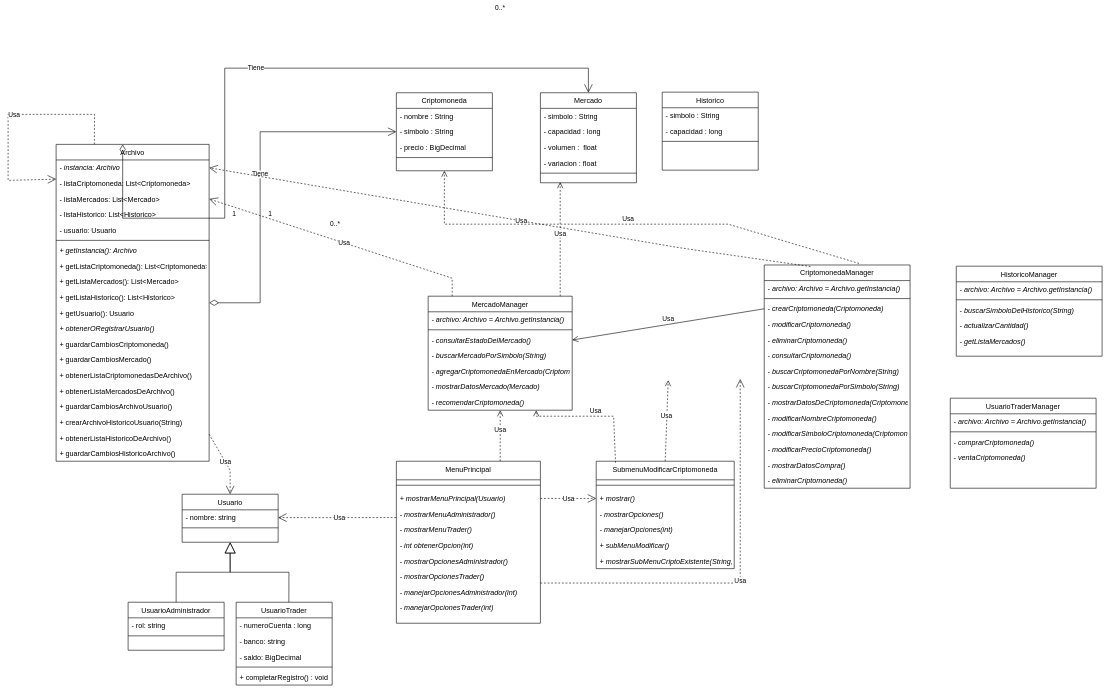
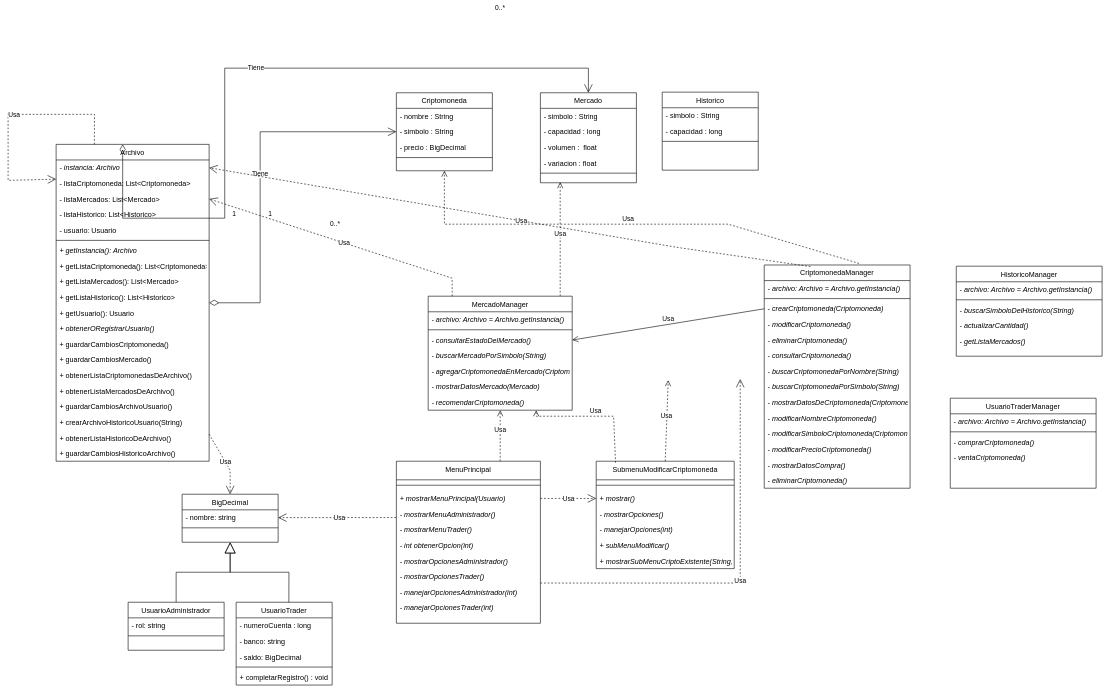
node "Usuario": label "Usuario" -> "BigDecimal"
